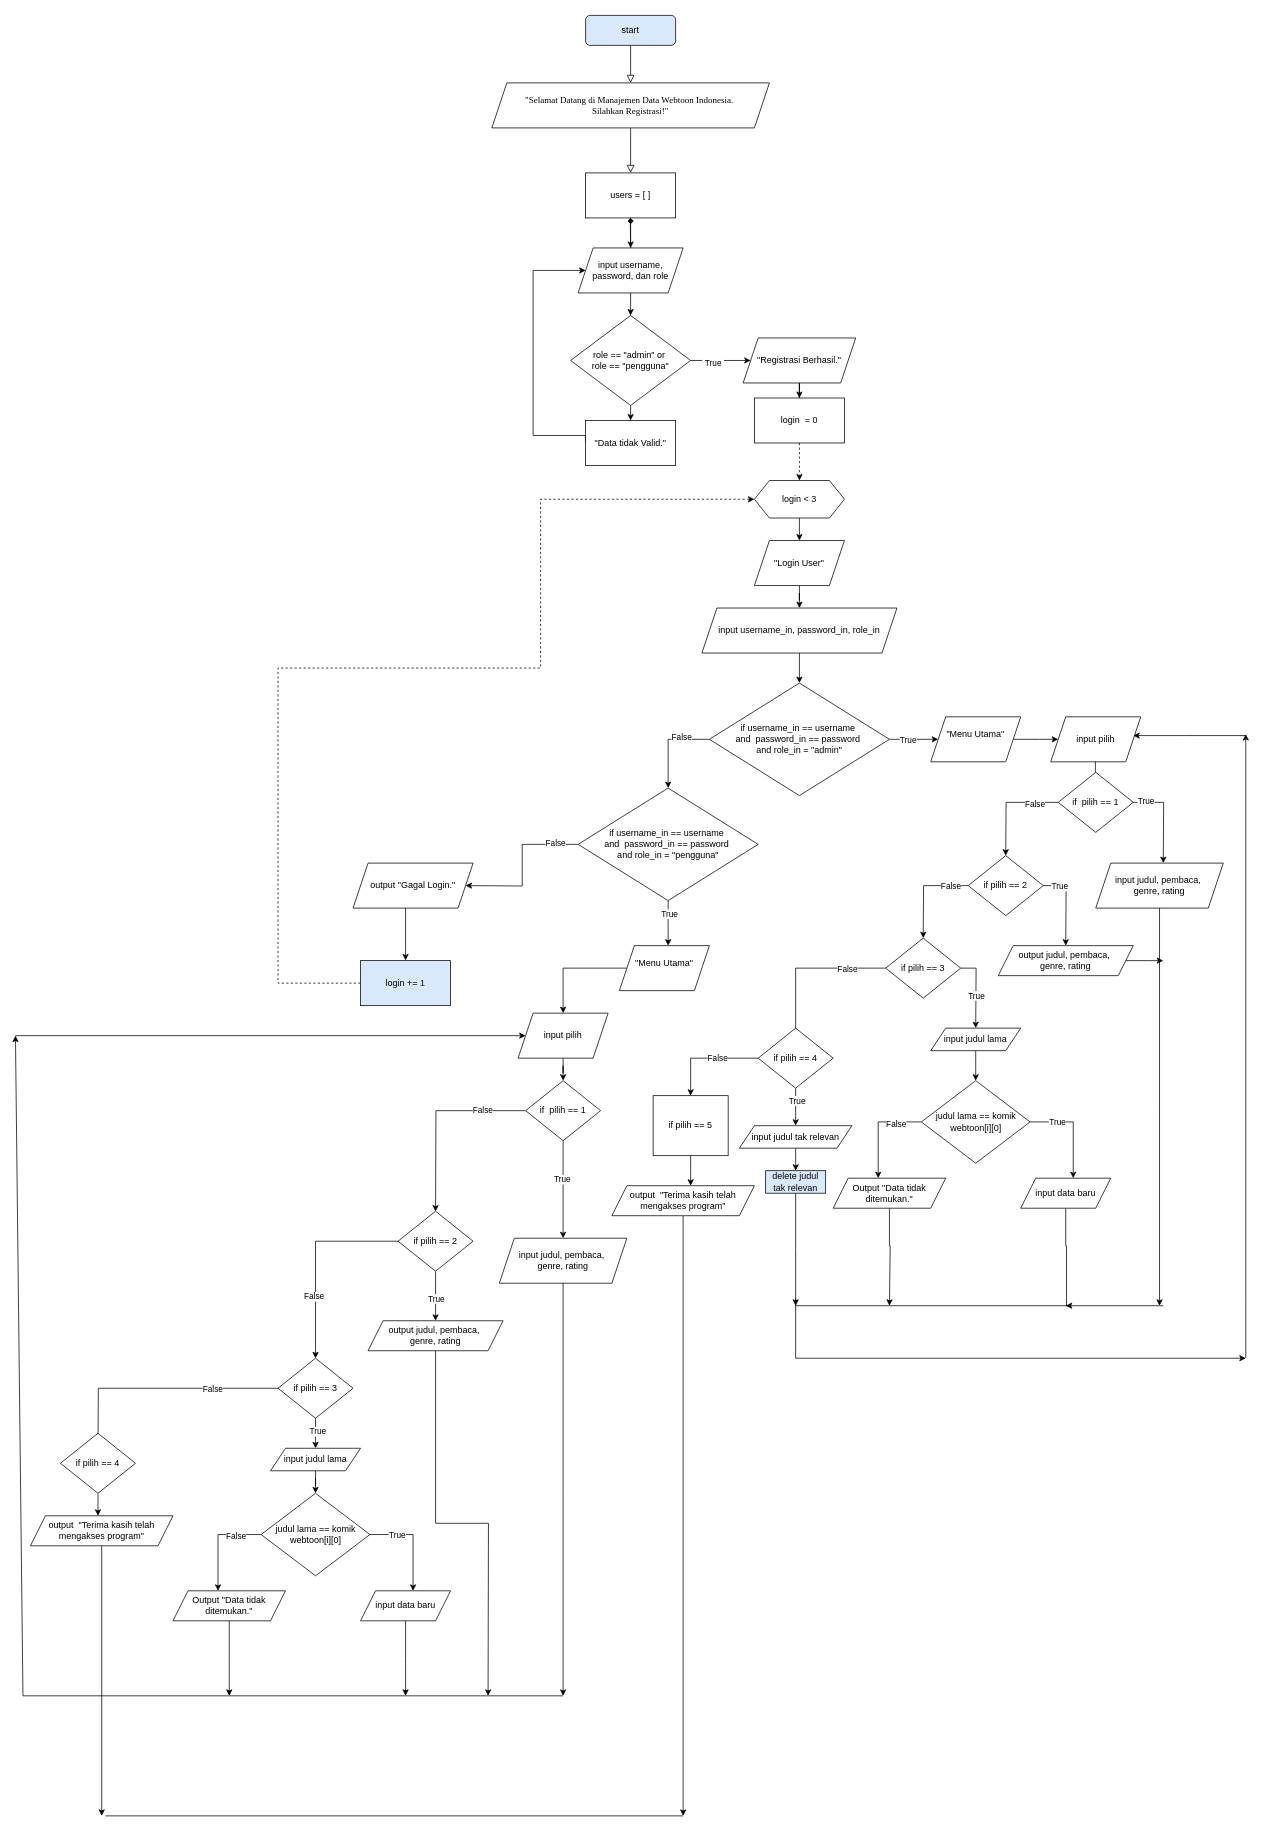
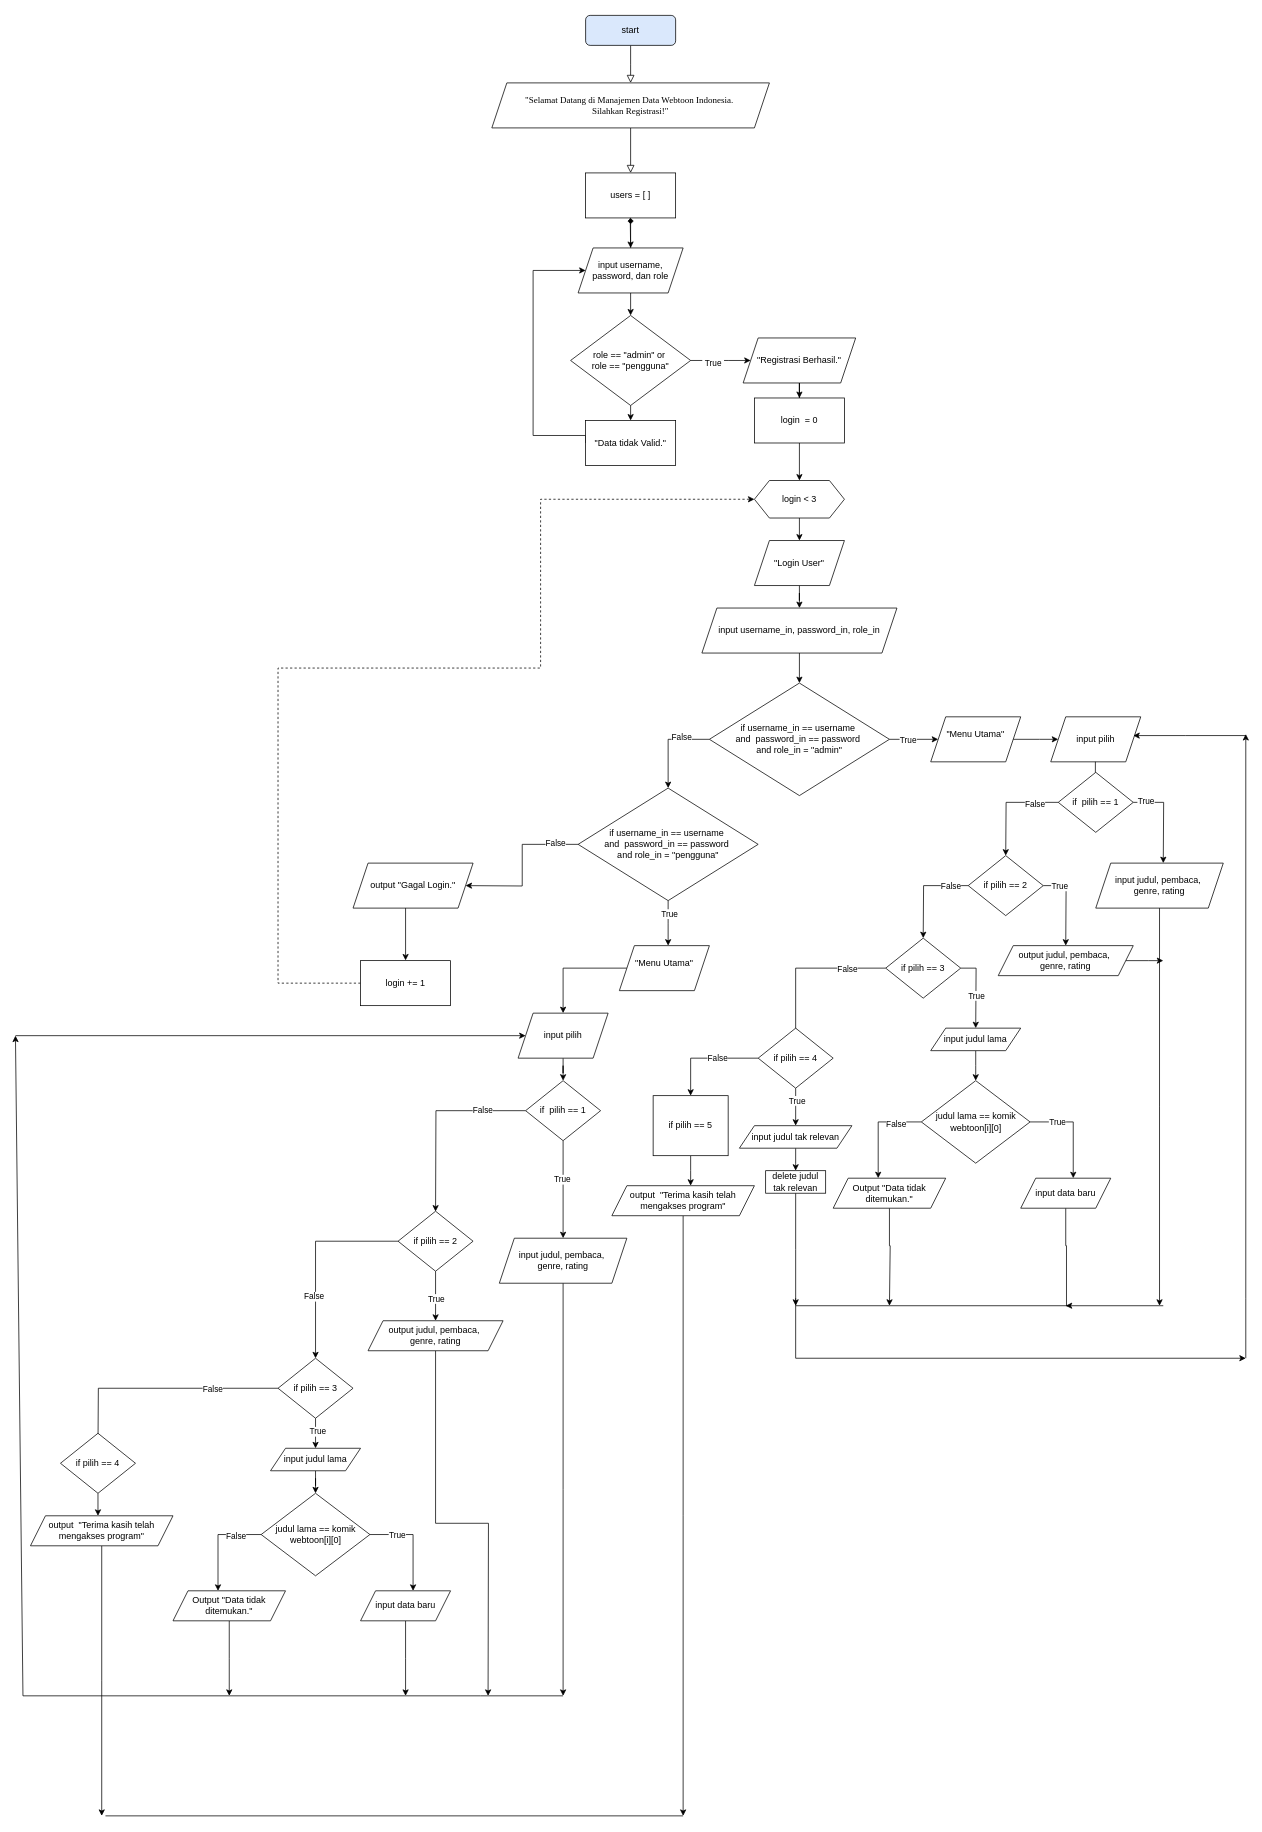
edge "login = 0" -> "login < 3": style dashed -> solid
node "login += 1": fillcolor #dae8fc -> #ffffff
node "delete judul tak relevan": fillcolor #dae8fc -> #ffffff
